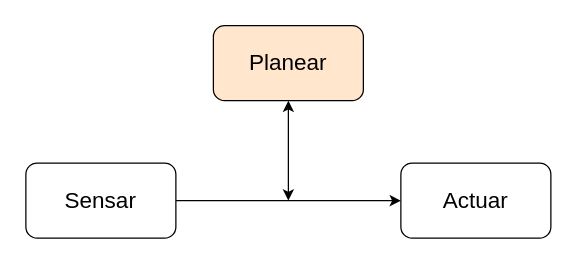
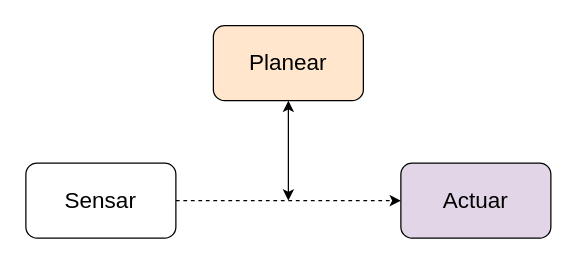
edge "Sensar" -> "Actuar": style solid -> dashed
node "Actuar": fillcolor #ffffff -> #e1d5e7
